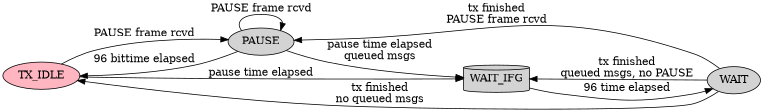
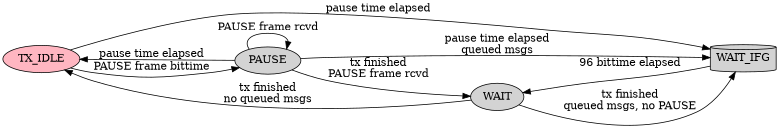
edge "WAIT" -> "PAUSE": reversed
edge "TX_IDLE" -> "PAUSE": label "PAUSE frame rcvd" -> "PAUSE frame bittime"
edge "PAUSE" -> "TX_IDLE": label "96 bittime elapsed" -> "pause time elapsed"
edge "WAIT_IFG" -> "WAIT": label "96 time elapsed" -> "96 bittime elapsed"
